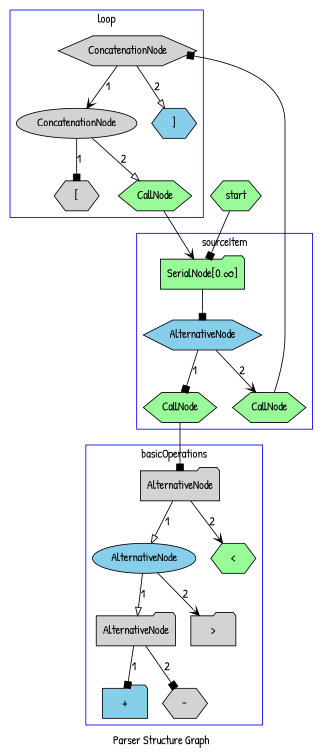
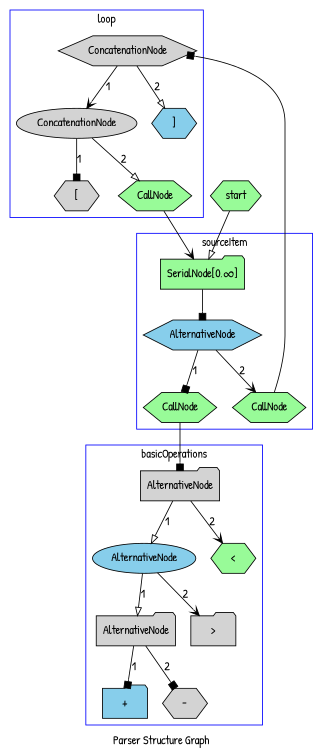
edge "start" -> "SerialNode[0,∞]": arrowhead box -> onormal
